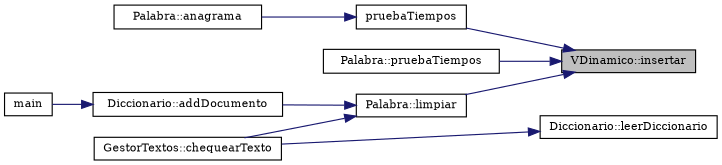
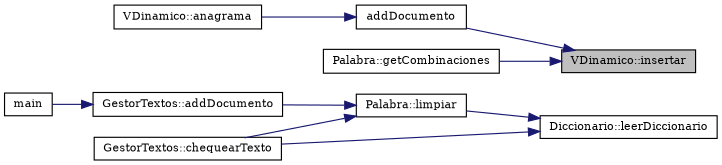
node "Palabra::anagrama": label "Palabra::anagrama" -> "VDinamico::anagrama"
node "pruebaTiempos": label "pruebaTiempos" -> "addDocumento"
node "Palabra::pruebaTiempos": label "Palabra::pruebaTiempos" -> "Palabra::getCombinaciones"
edge "Palabra::limpiar" -> "VDinamico::insertar": now "Palabra::limpiar" -> "Diccionario::leerDiccionario"
node "Diccionario::addDocumento": label "Diccionario::addDocumento" -> "GestorTextos::addDocumento"
